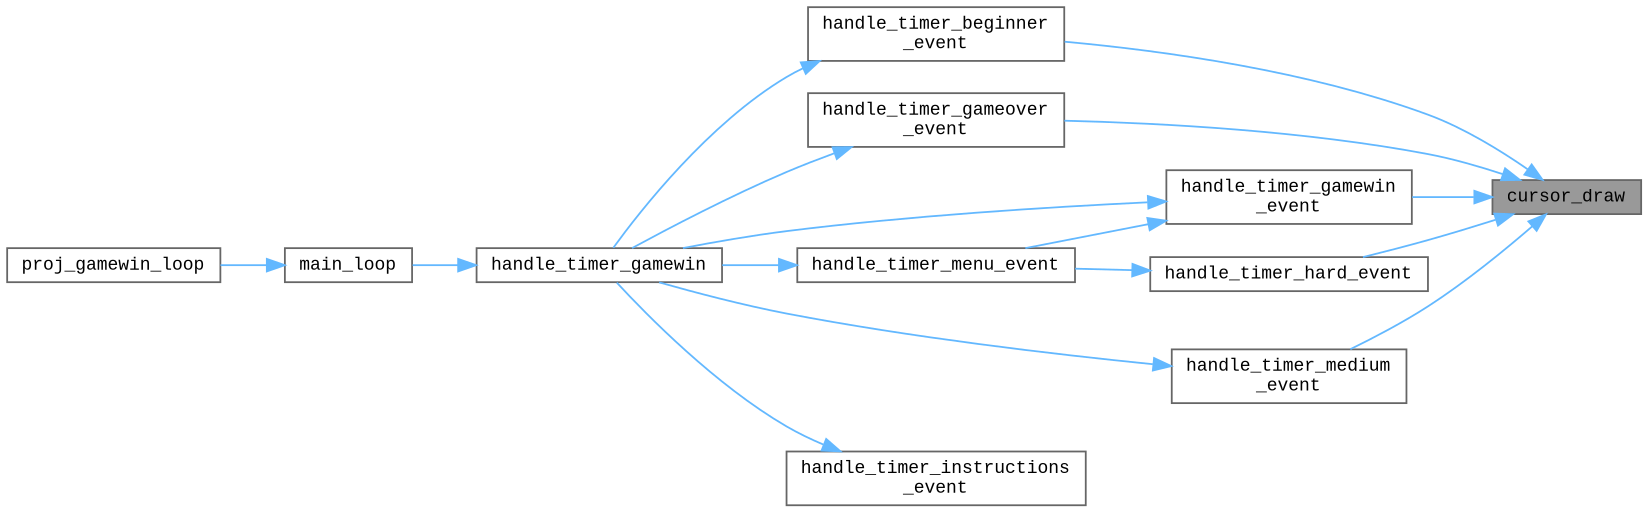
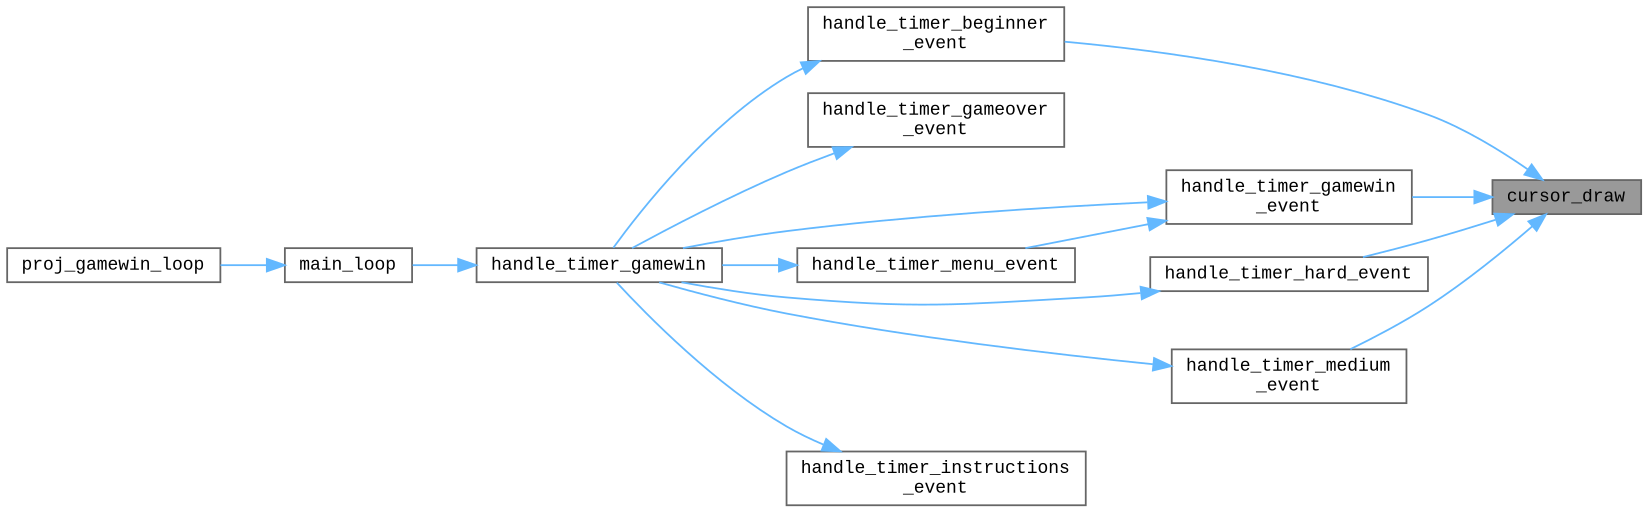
edge "handle_timer_gameover _event" -> "cursor_draw": removed
edge "handle_timer_menu_event" -> "handle_timer_hard_event": now "handle_timer_gamewin" -> "handle_timer_hard_event"
